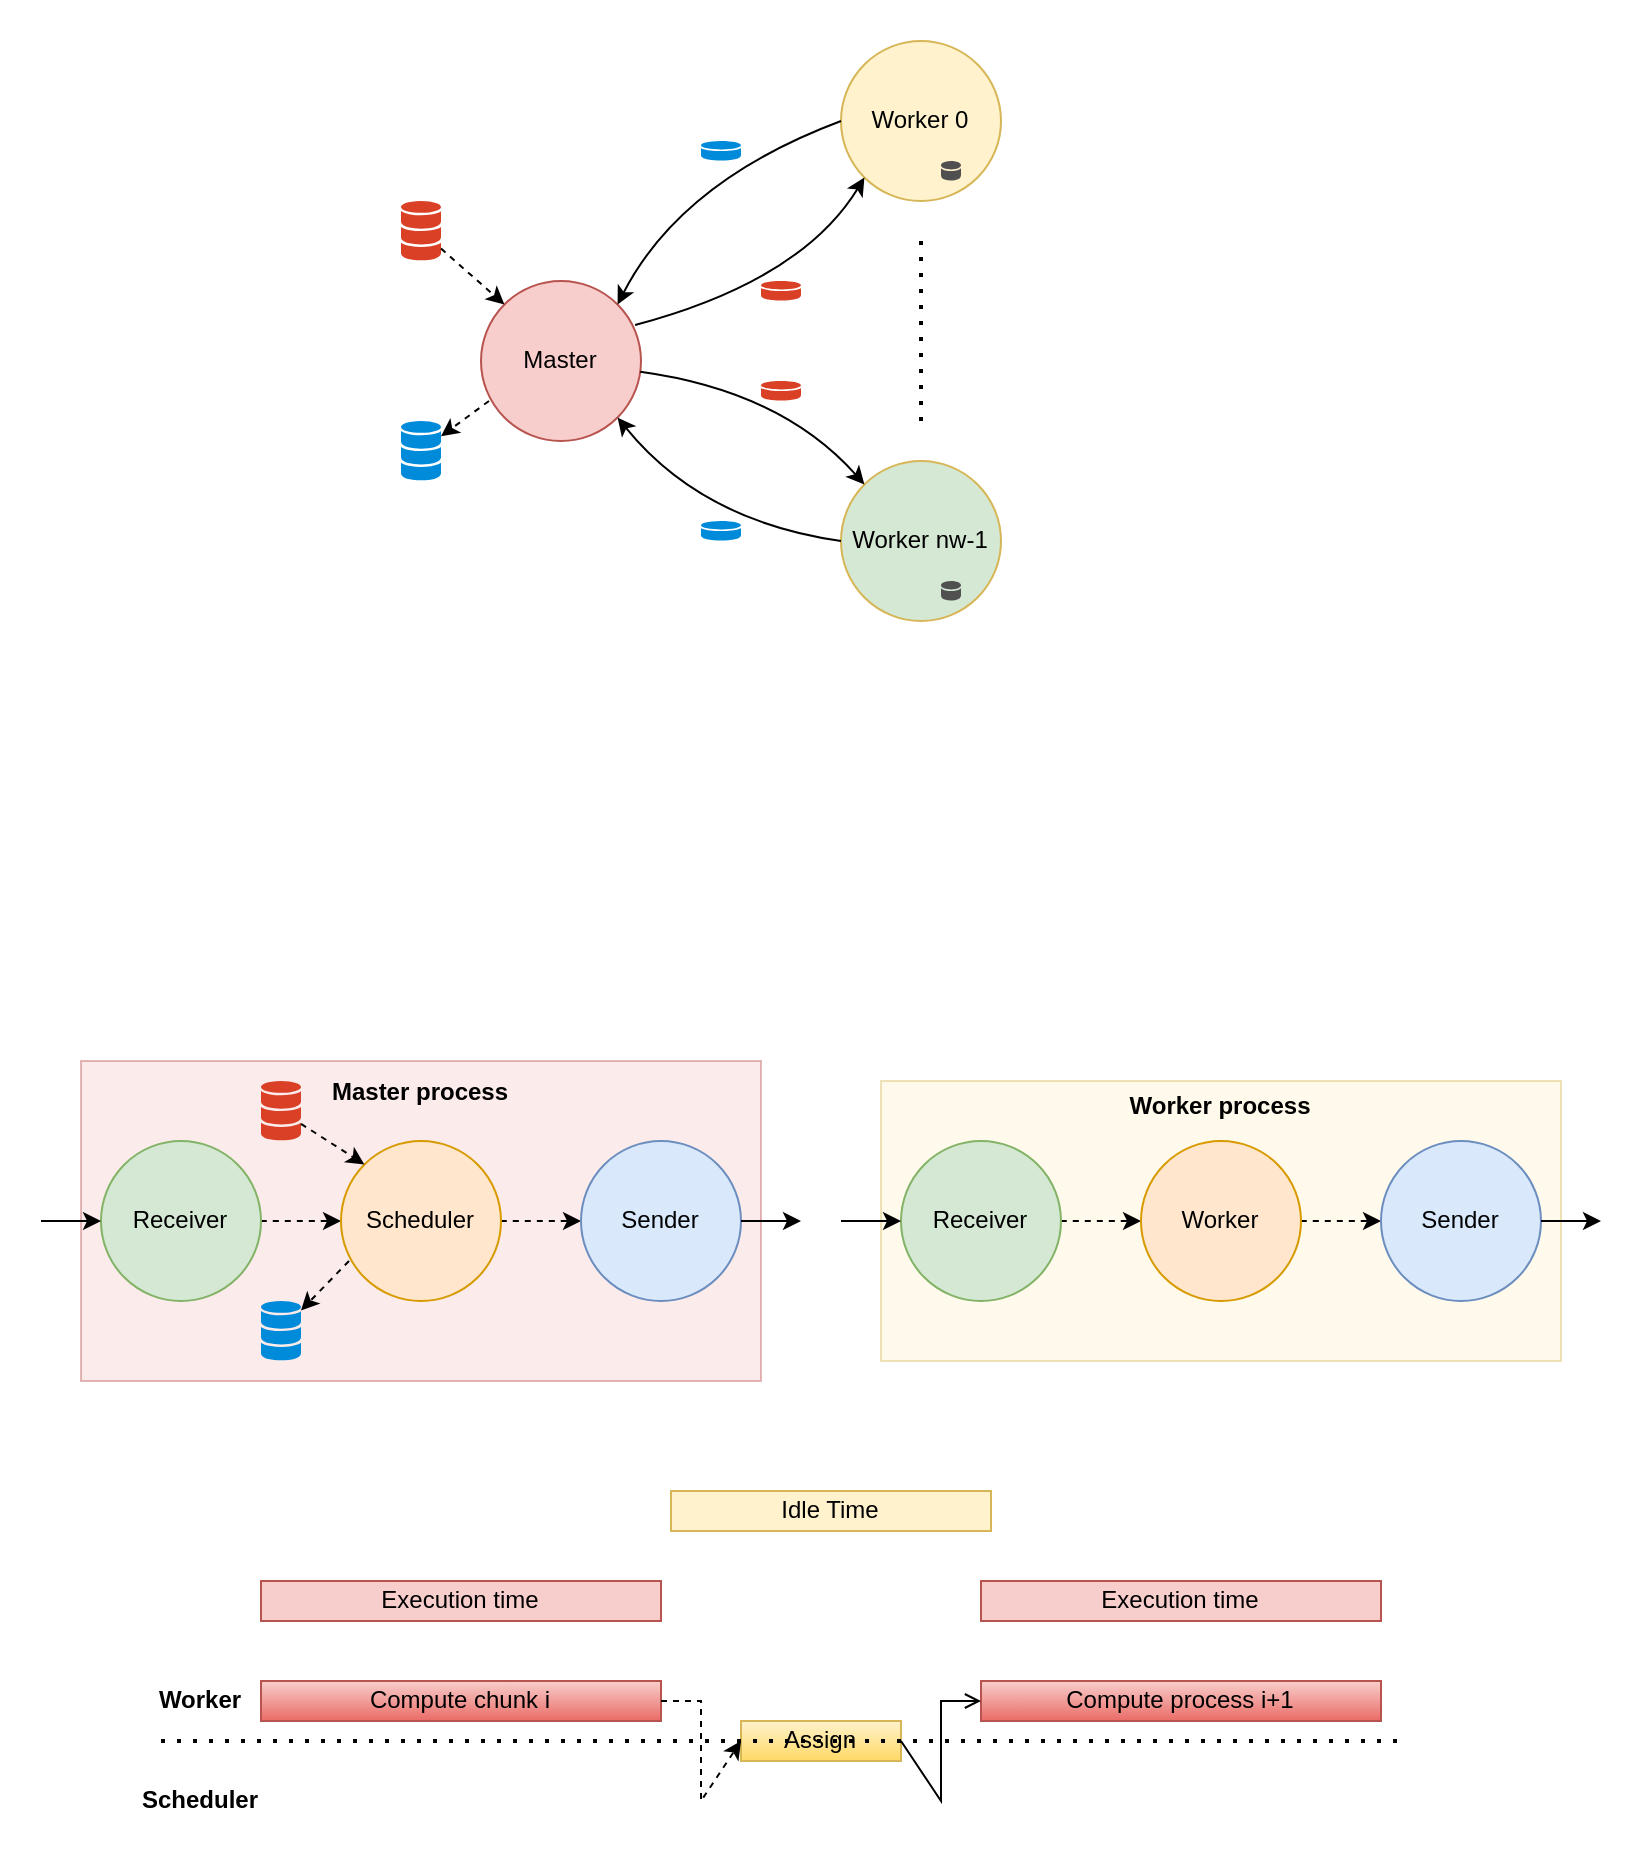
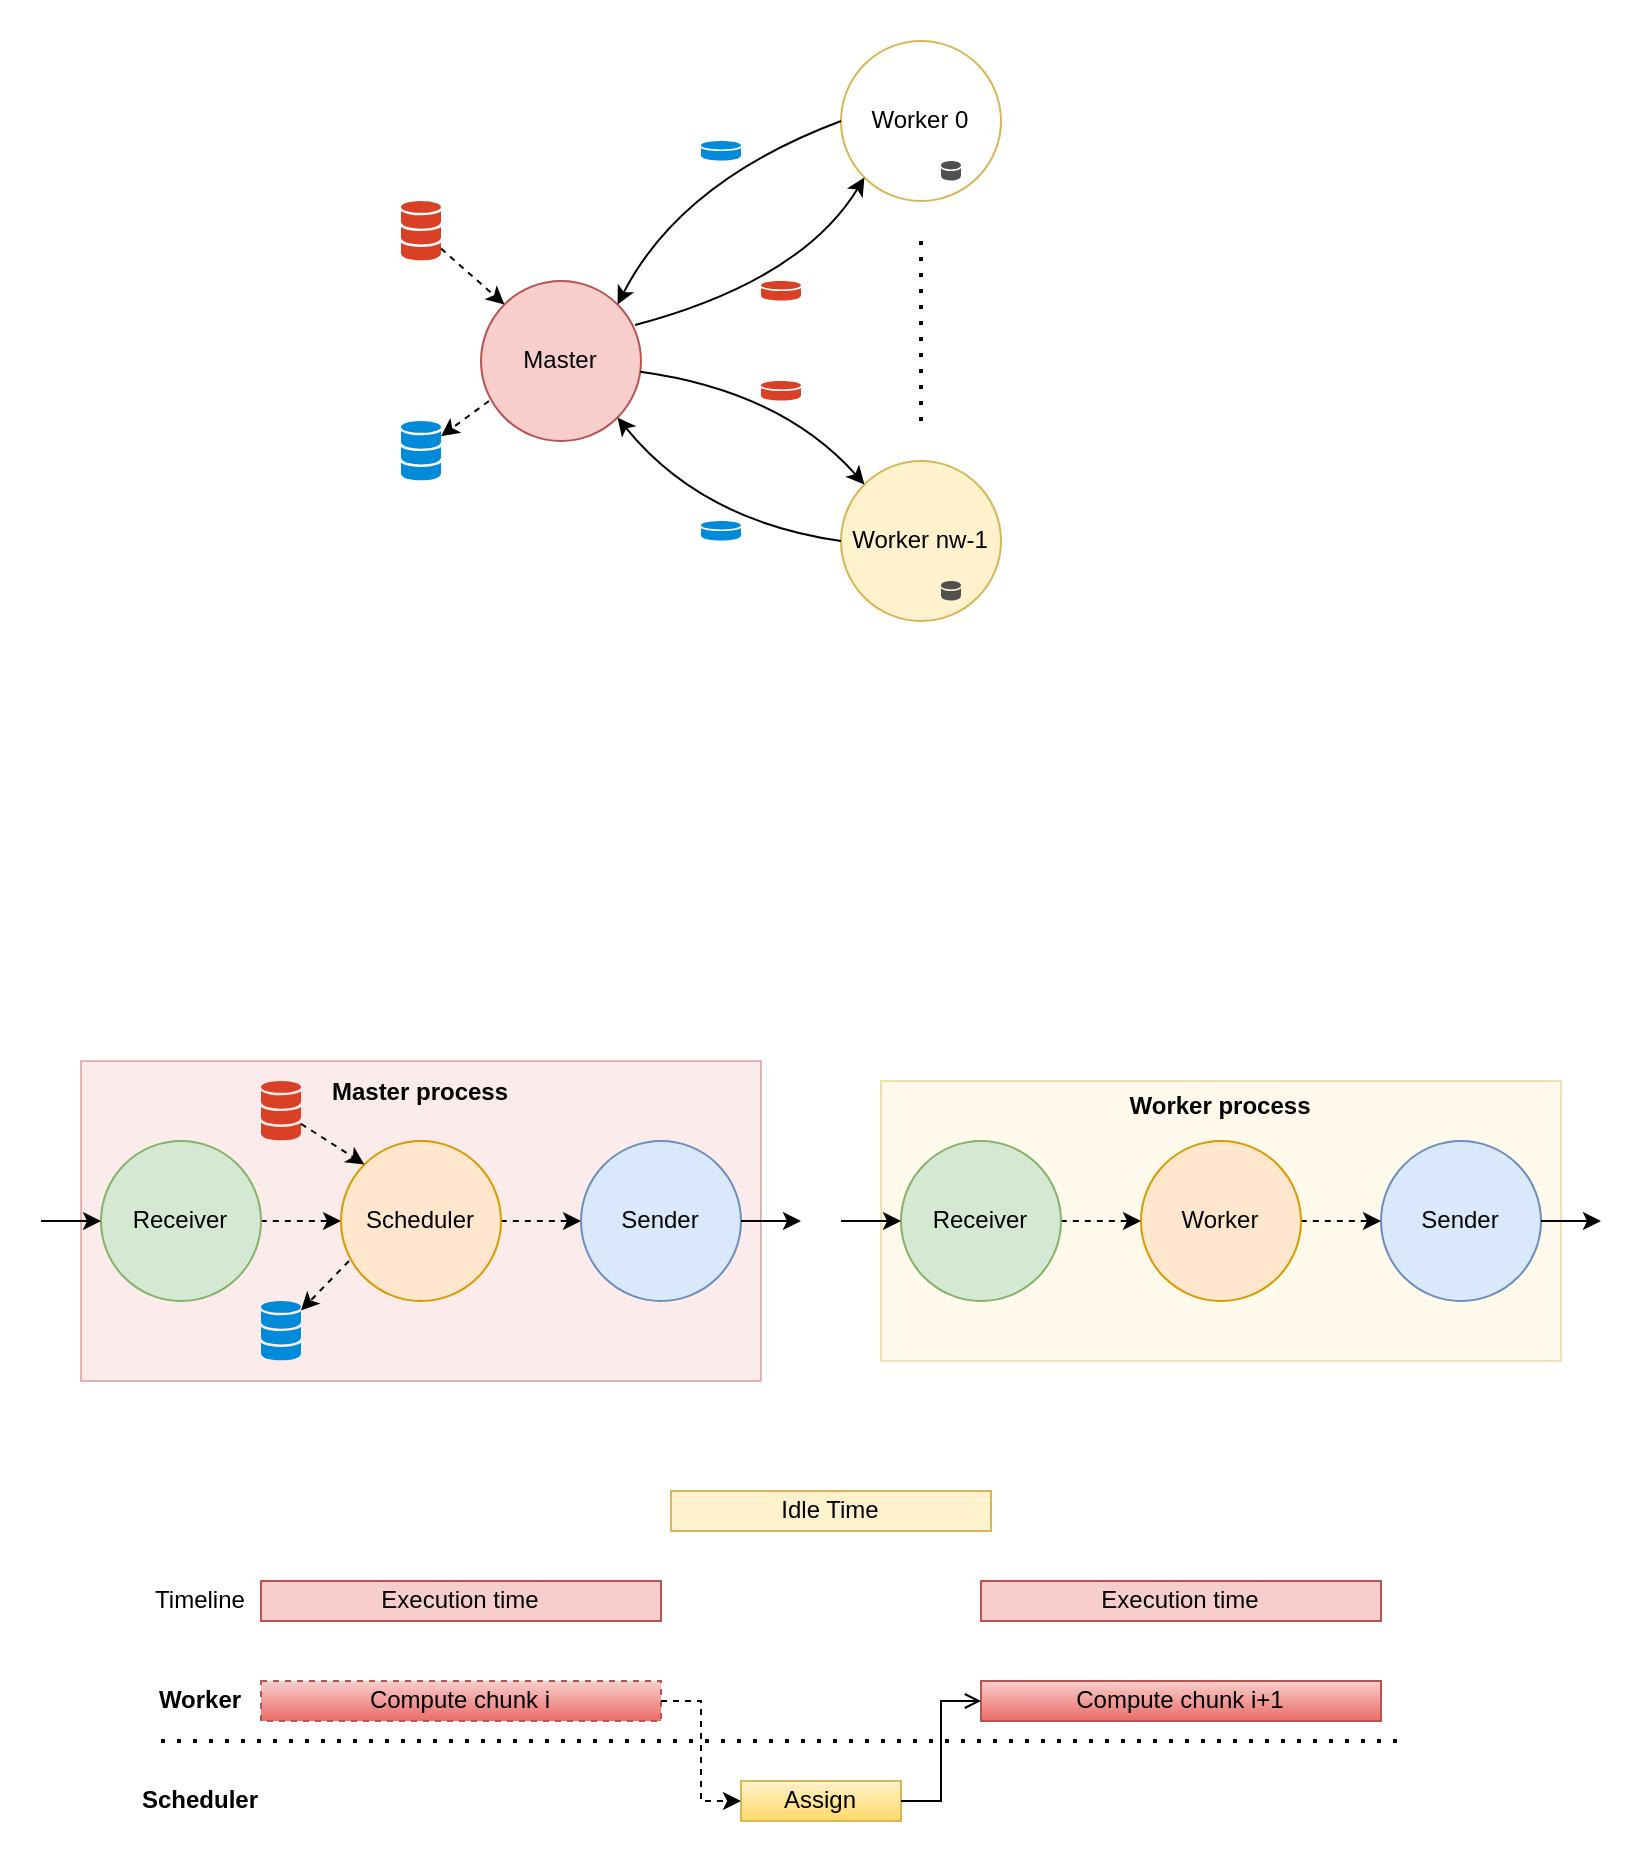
node "Worker 0": fillcolor #fff2cc -> #ffffff
node "Worker nw-1": fillcolor #d5e8d4 -> #fff2cc
node "Timeline": added
node "Compute chunk i": style solid -> dashed
node "Compute process i+1": label "Compute process i+1" -> "Compute chunk i+1"
node "Assign": moved (821, 1741) -> (821, 1801)
